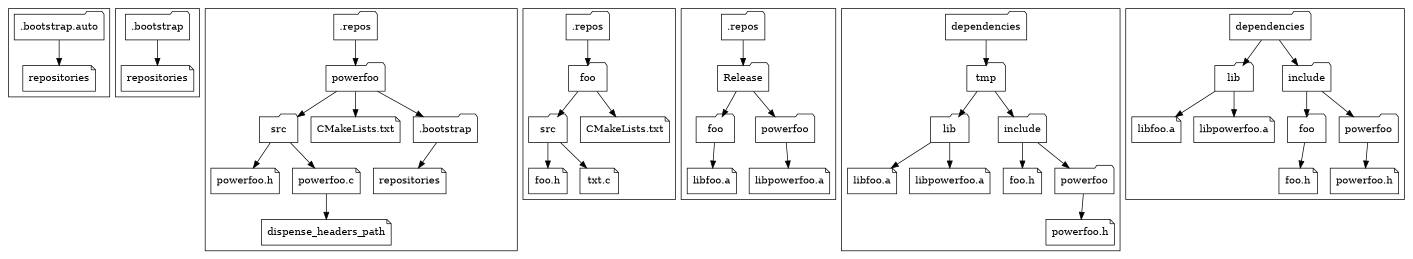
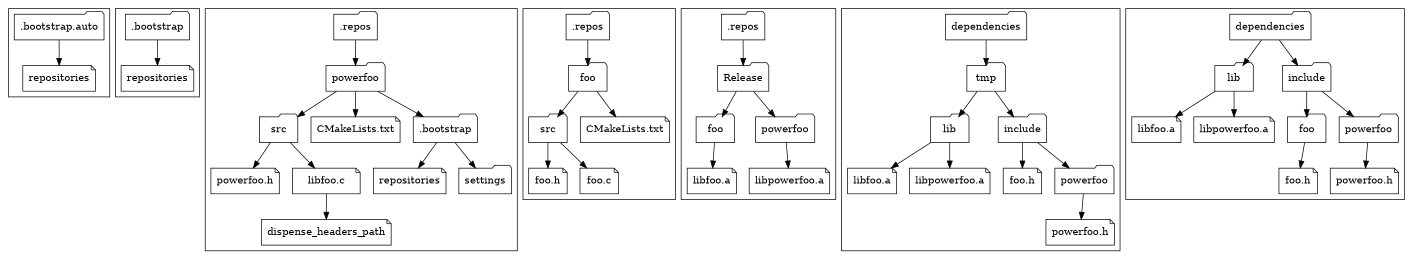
node "powerfoo.c": label "powerfoo.c" -> "libfoo.c"
node "settings": added
node "txt.c": label "txt.c" -> "foo.c"
